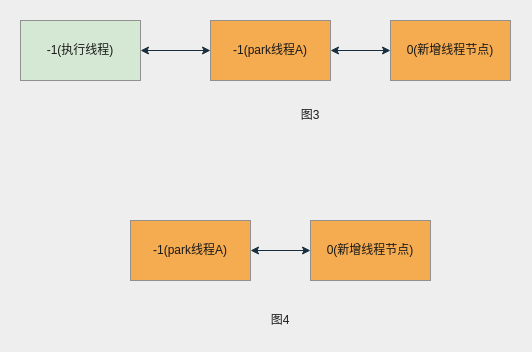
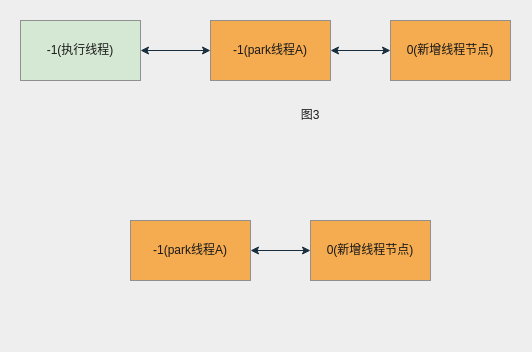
node "图4": removed
